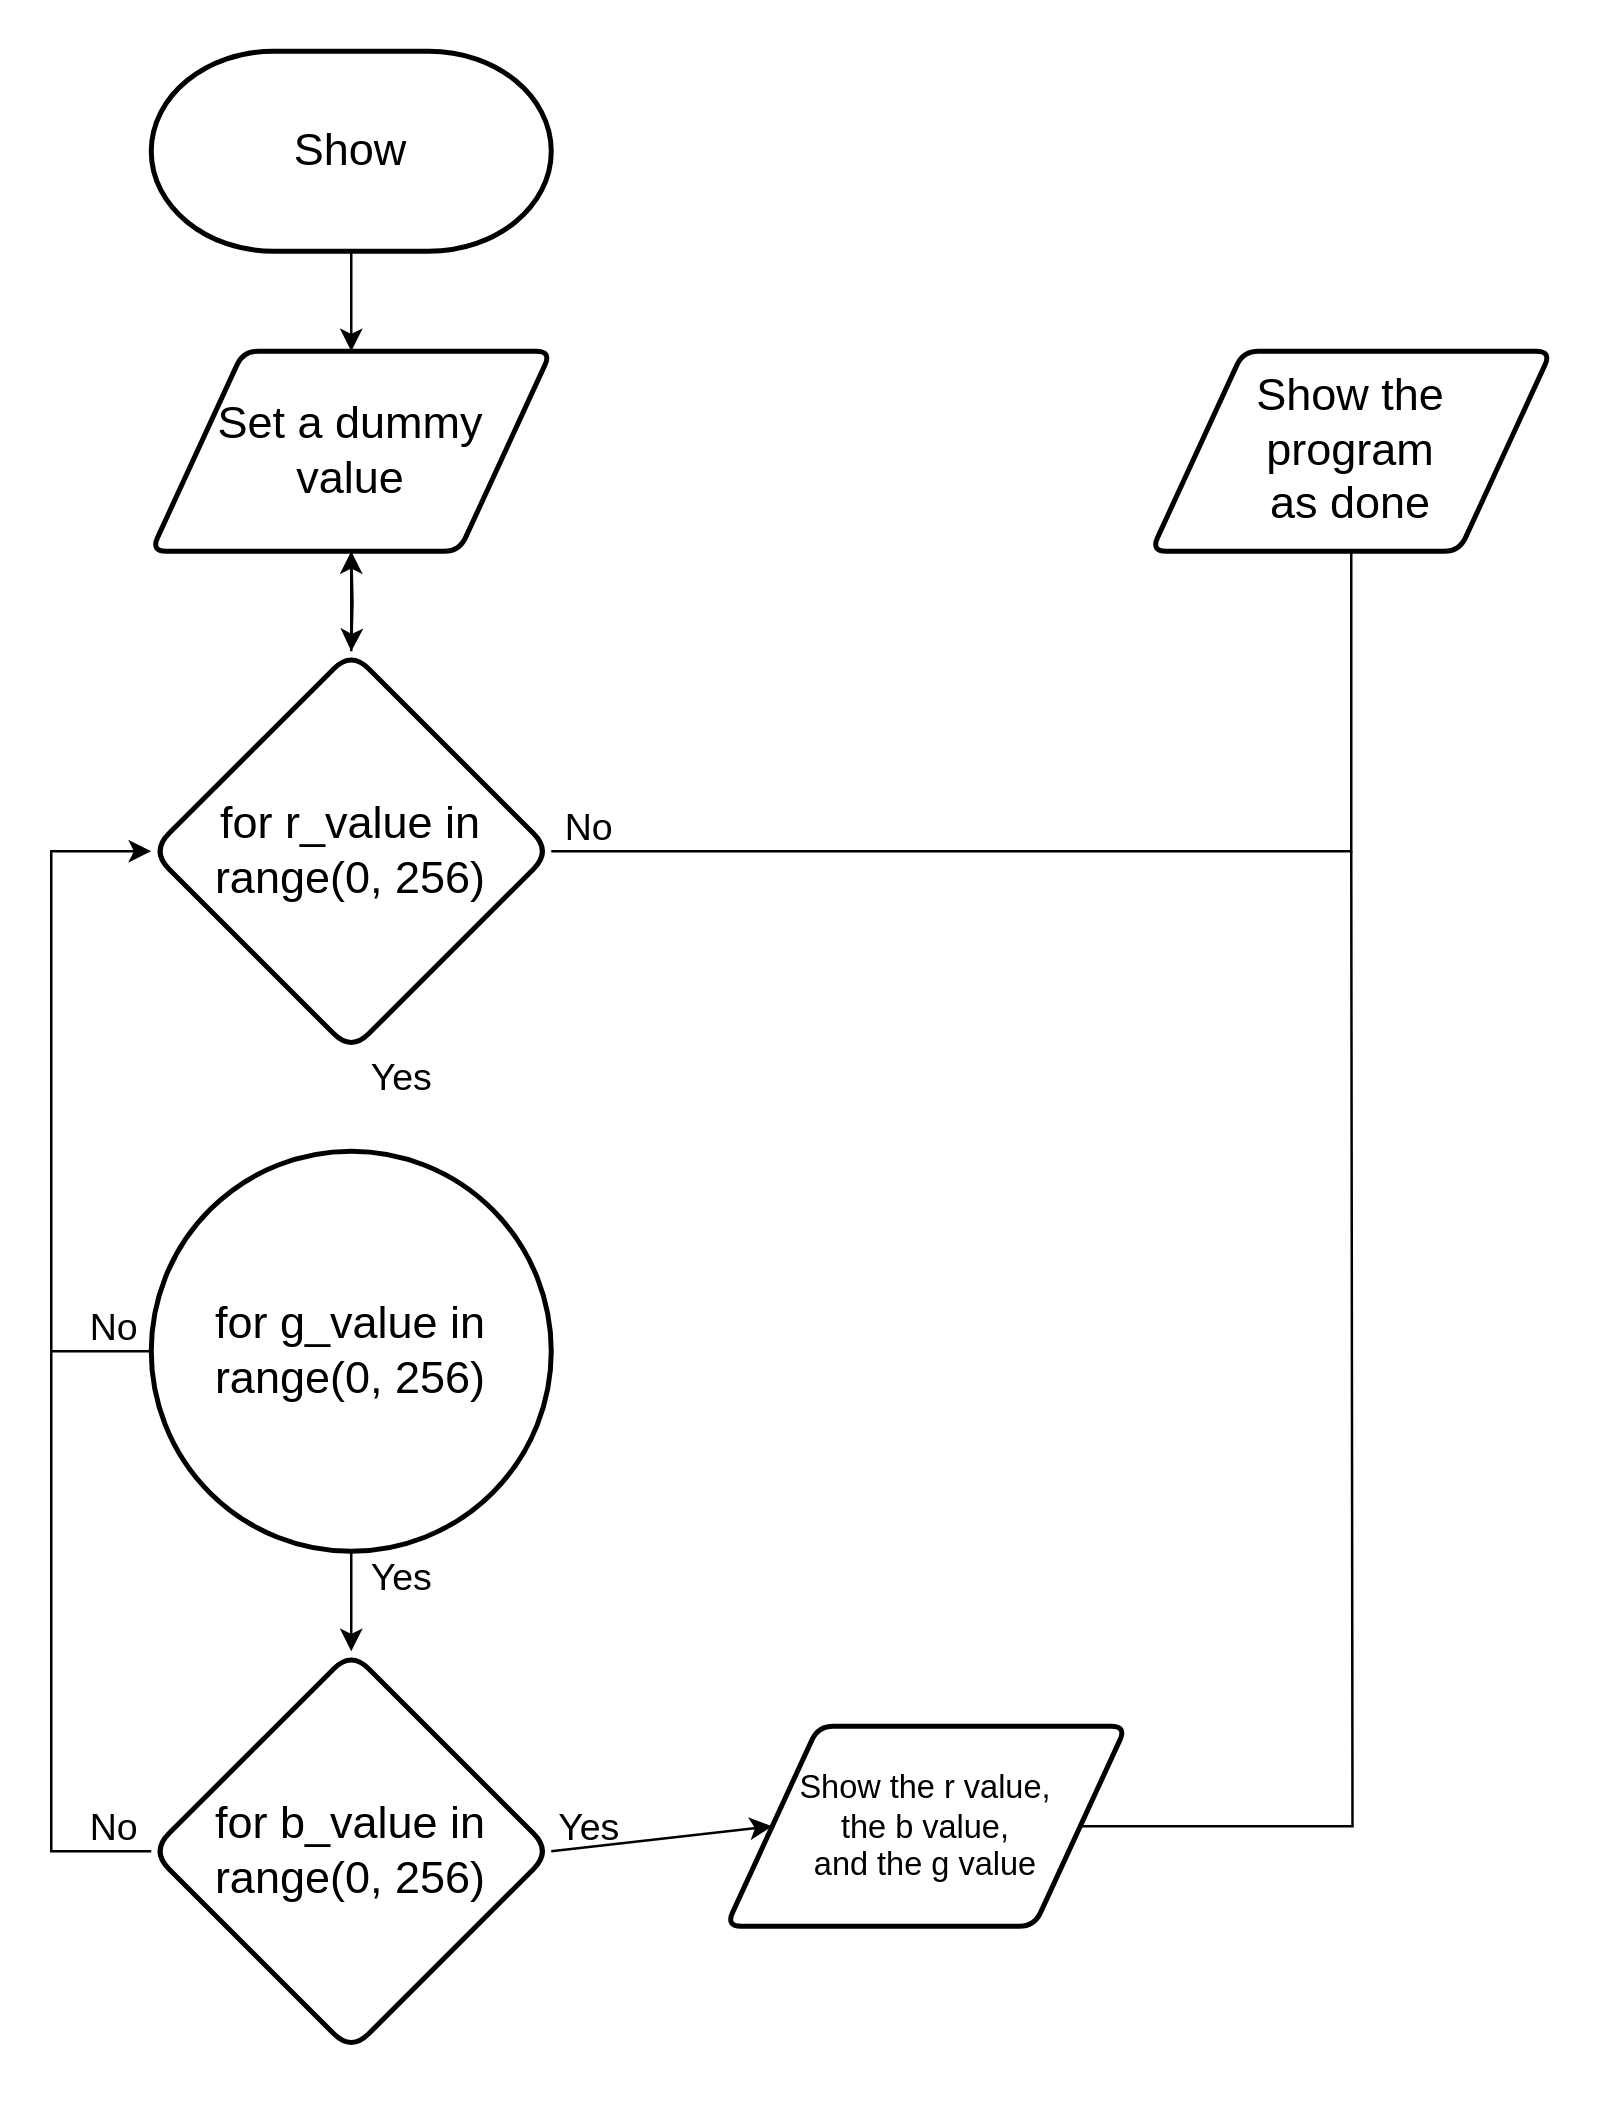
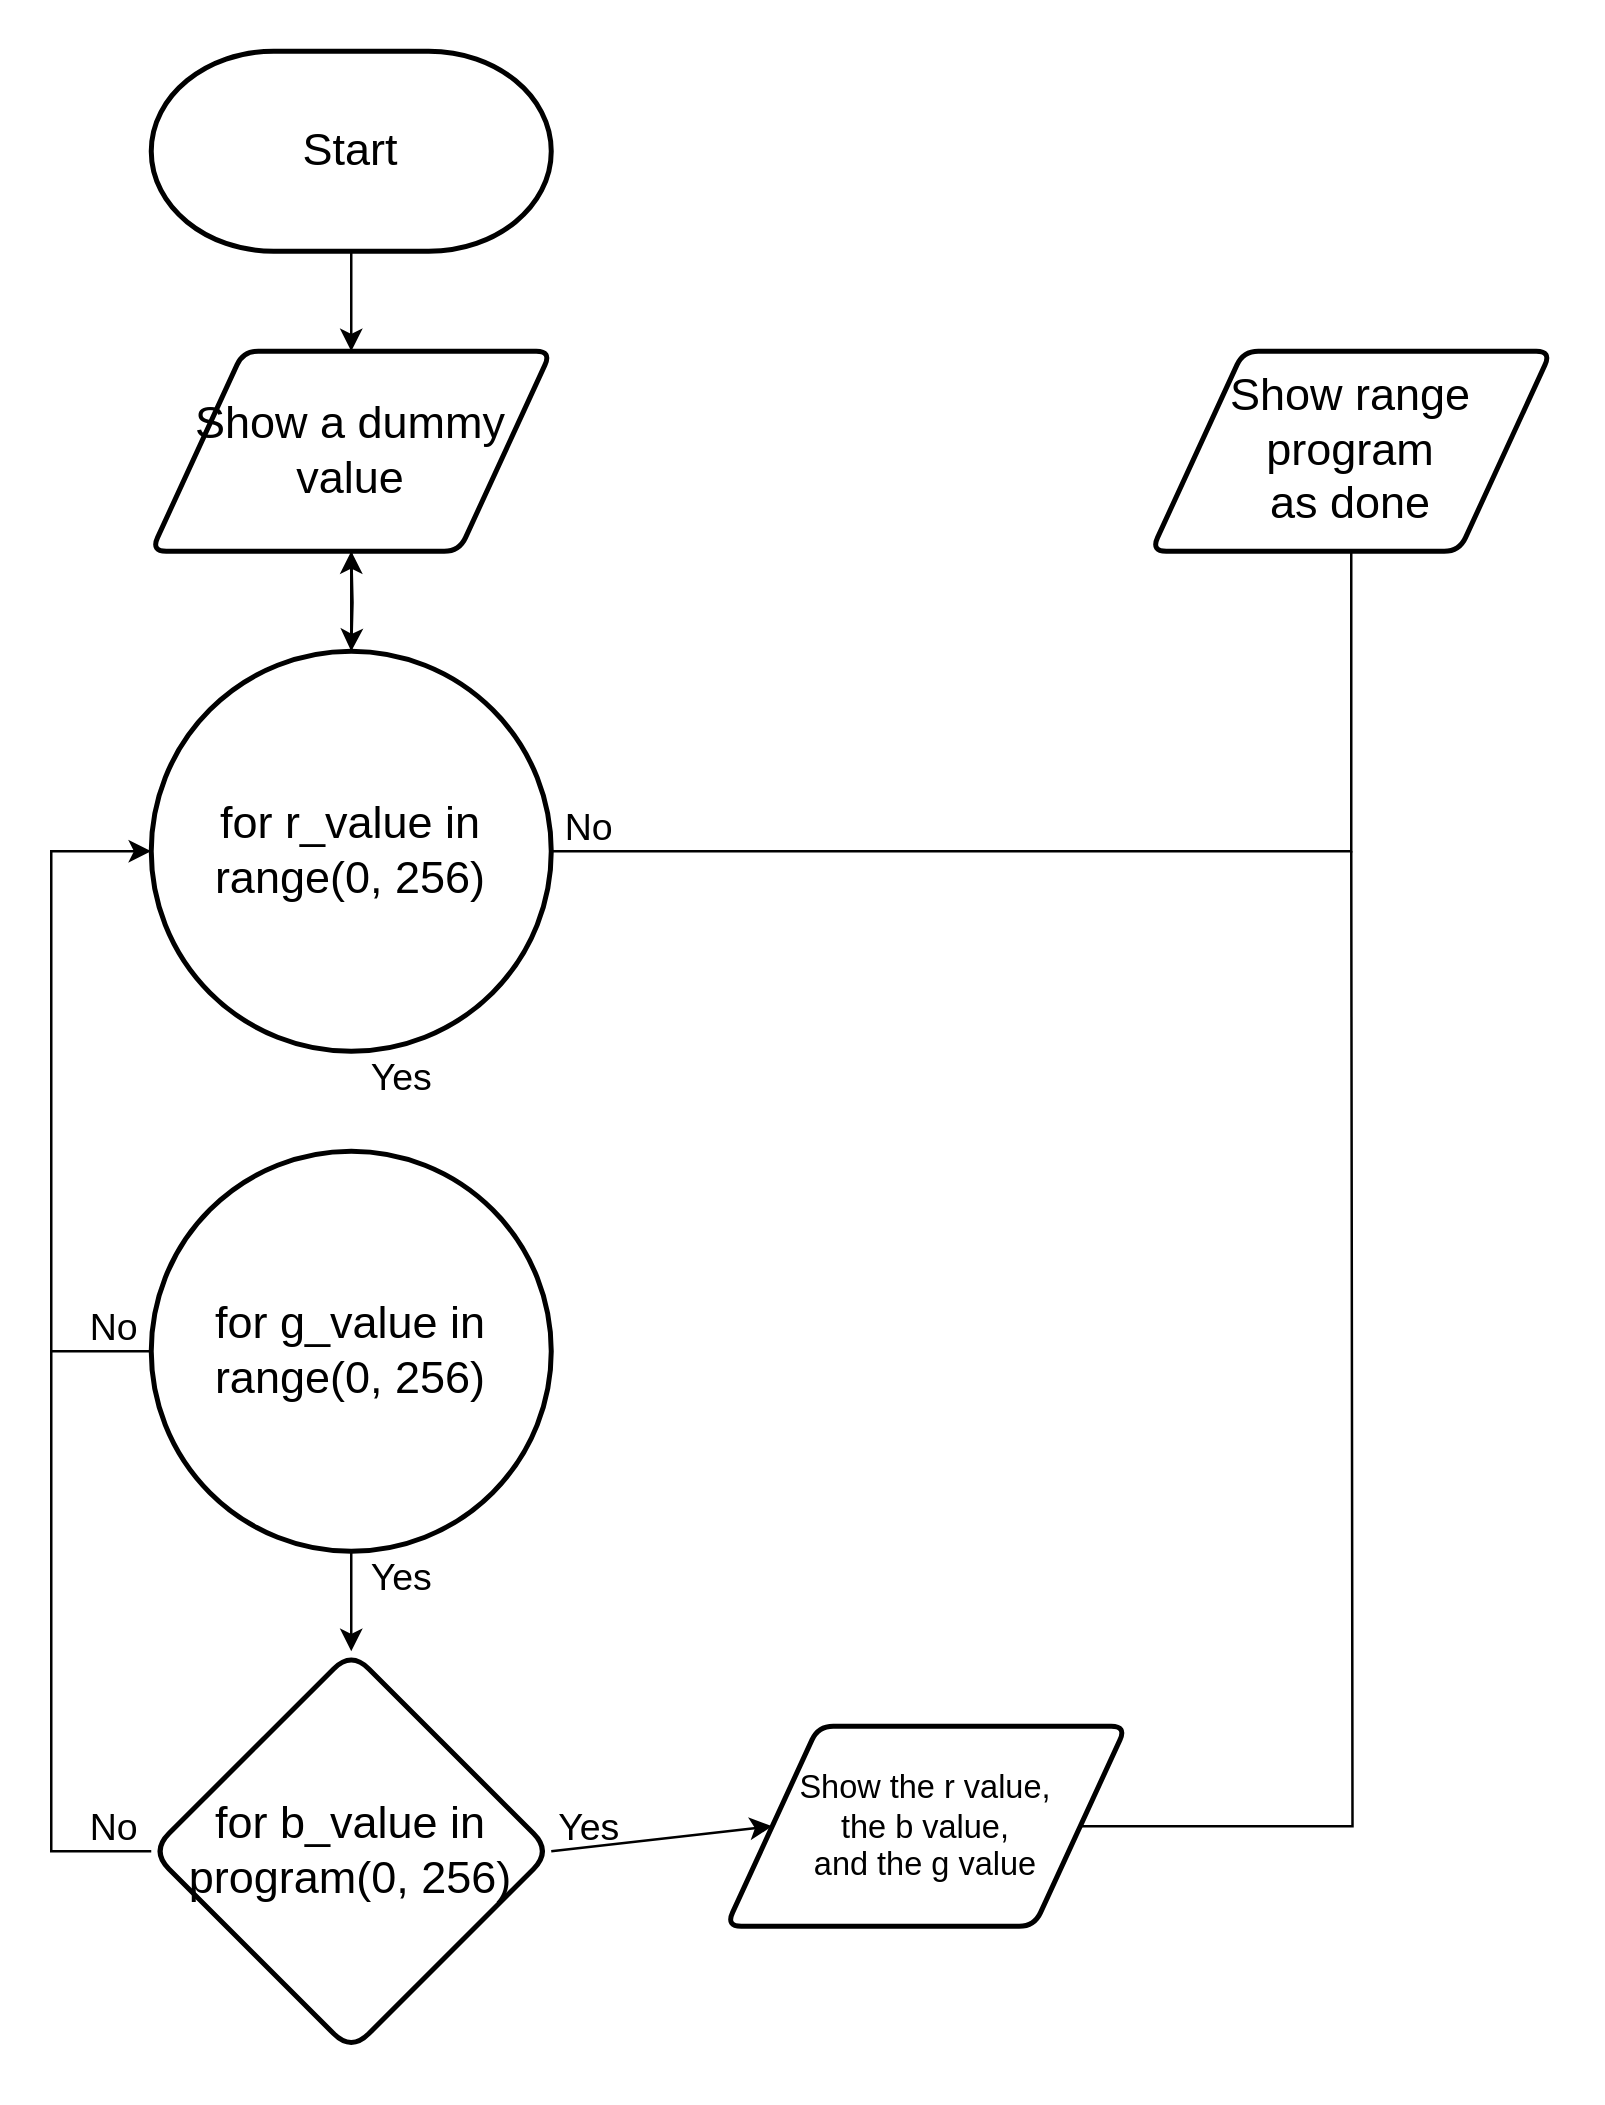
node "Show": label "Show" -> "Start"
node "Set a dummy value": label "Set a dummy value" -> "Show a dummy value"
node "Show the program as done": label "Show the program as done" -> "Show range program as done"
node "for r_value in range(0, 256)": shape diamond -> ellipse
node "for b_value in range(0, 256)": label "for b_value in range(0, 256)" -> "for b_value in program(0, 256)"
